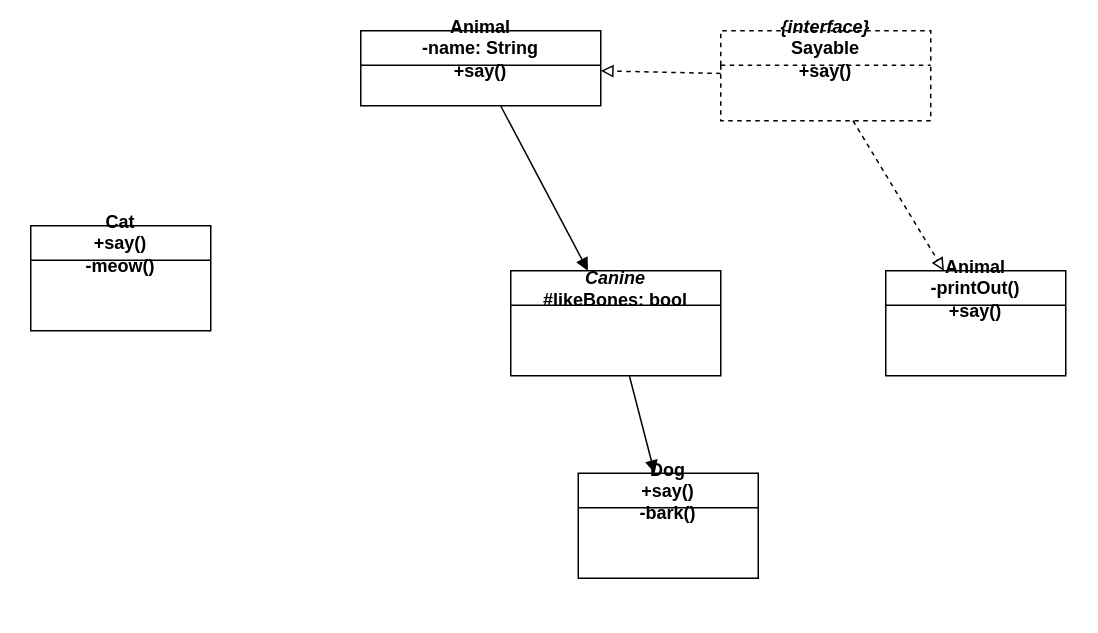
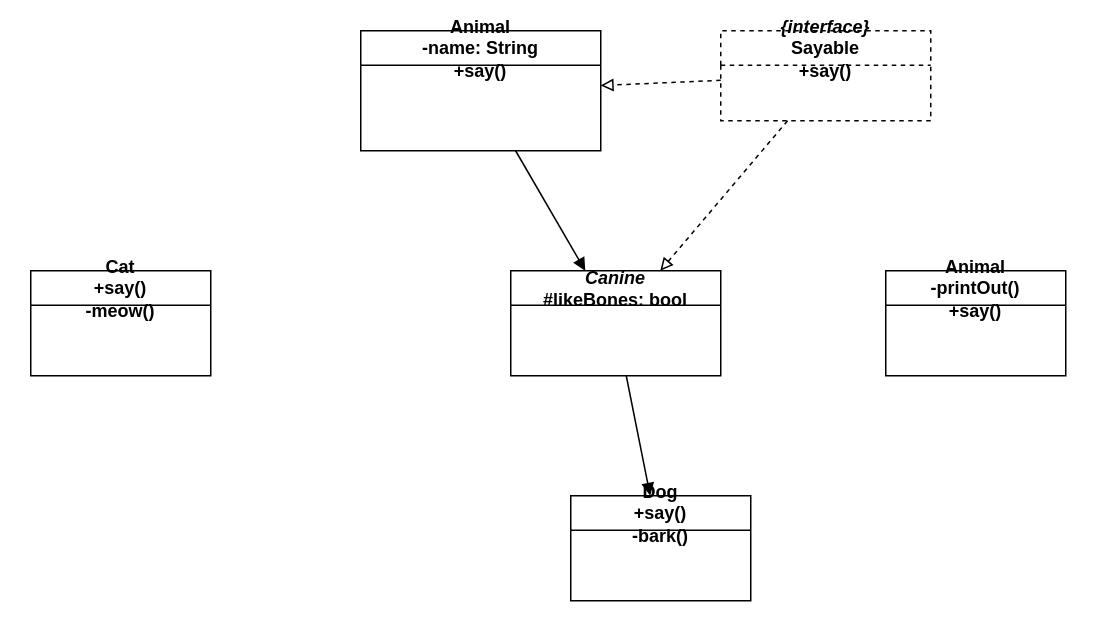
node "Animal -name: String +say()": size 240x75 -> 240x120
edge "{interface} Sayable +say()" -> "Animal -printOut() +say()": now "{interface} Sayable +say()" -> "Canine #likeBones: bool"
node "Cat +say() -meow()": moved (121, 278) -> (121, 323)
node "Dog +say() -bark()": moved (668, 526) -> (661, 548)
